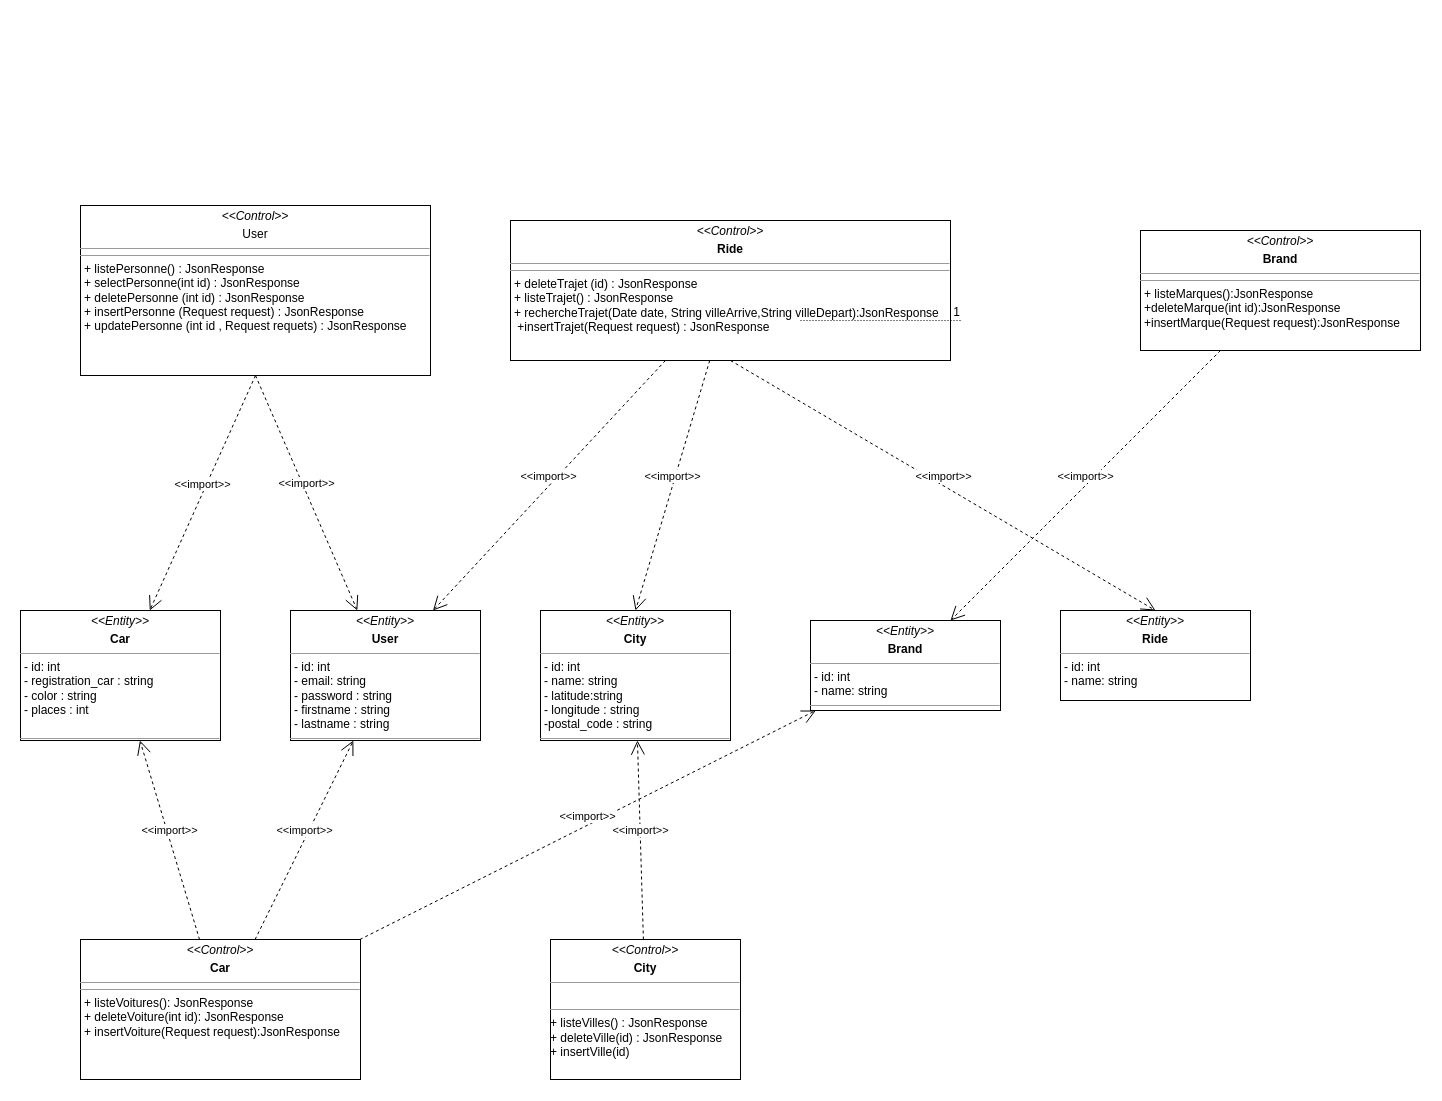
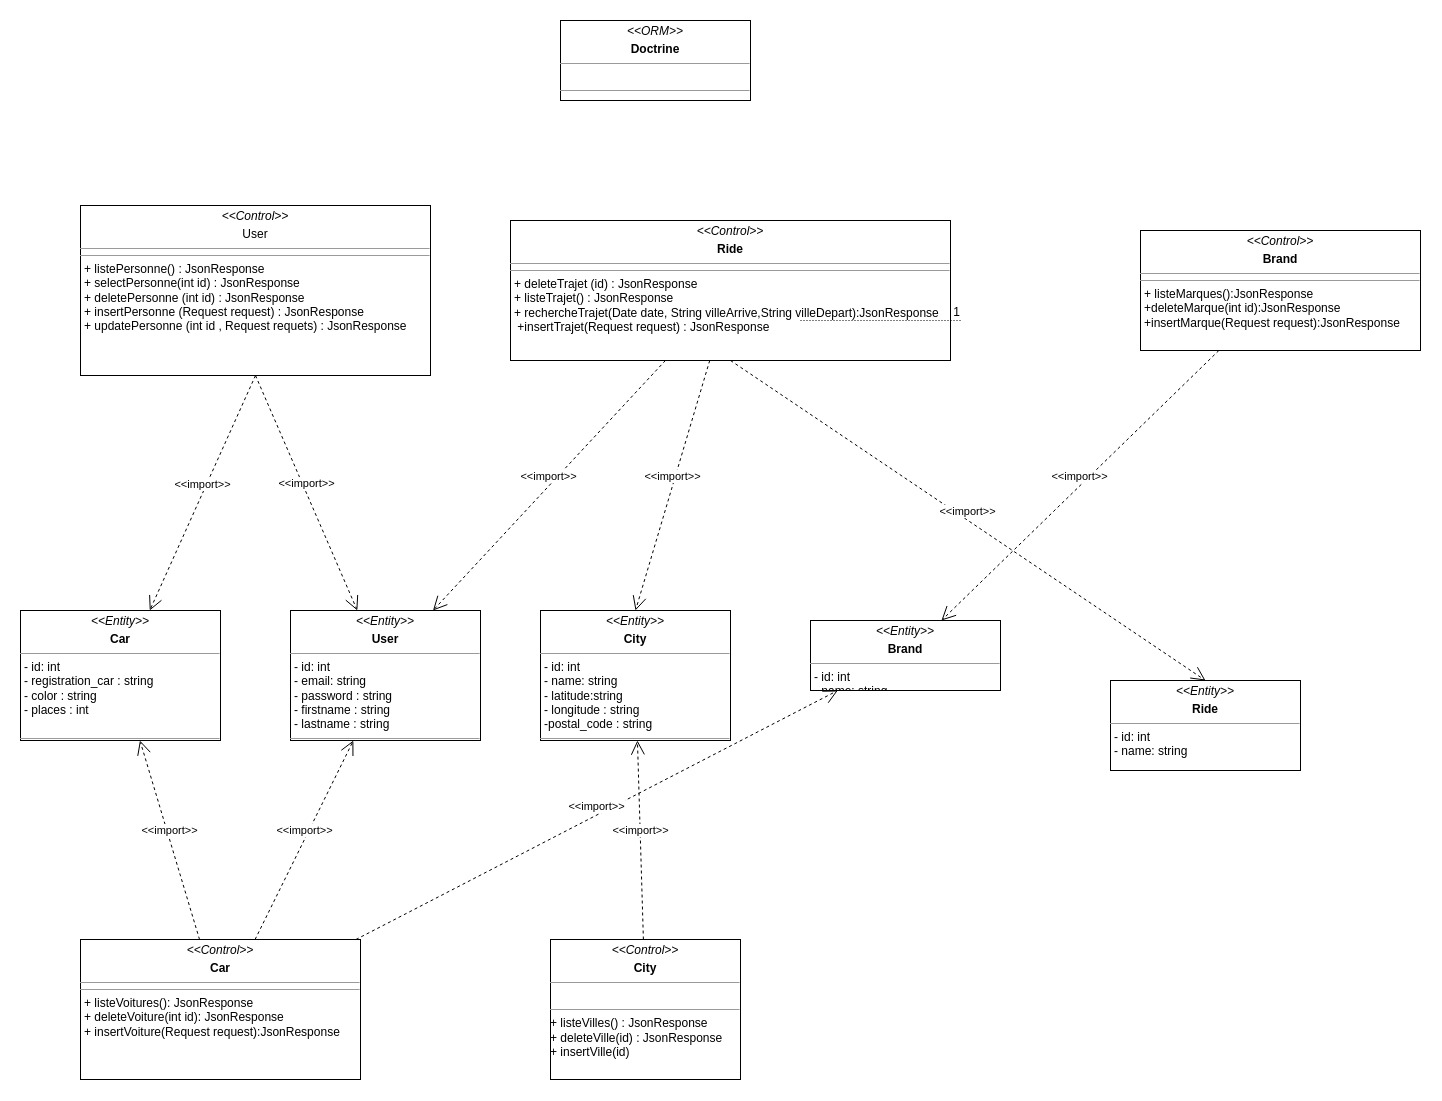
node "<<ORM>> Doctrine": added
node "<<Entity>> Ride - id: int - name: string": moved (1156, 656) -> (1206, 726)
node "<<Entity>> Brand - id: int - name: string": size 190x90 -> 190x70
